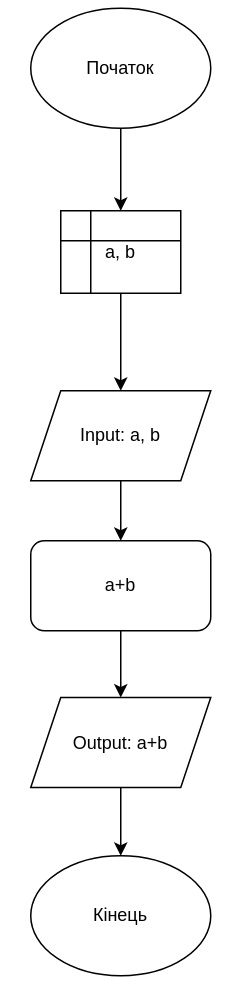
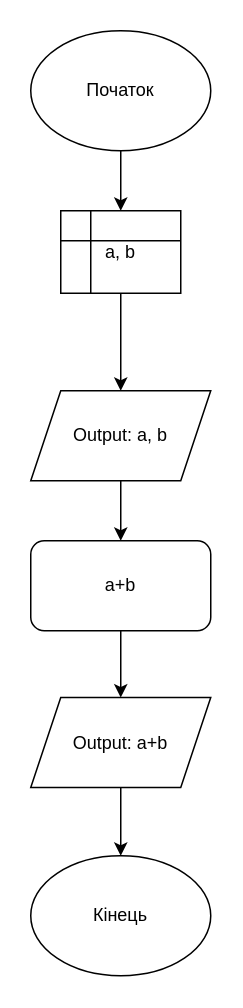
node "Початок": moved (121, 68) -> (121, 91)
node "Input: a, b": label "Input: a, b" -> "Output: a, b"
